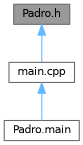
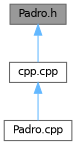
node "main.cpp": label "main.cpp" -> "cpp.cpp"
node "Padro.main": label "Padro.main" -> "Padro.cpp"
